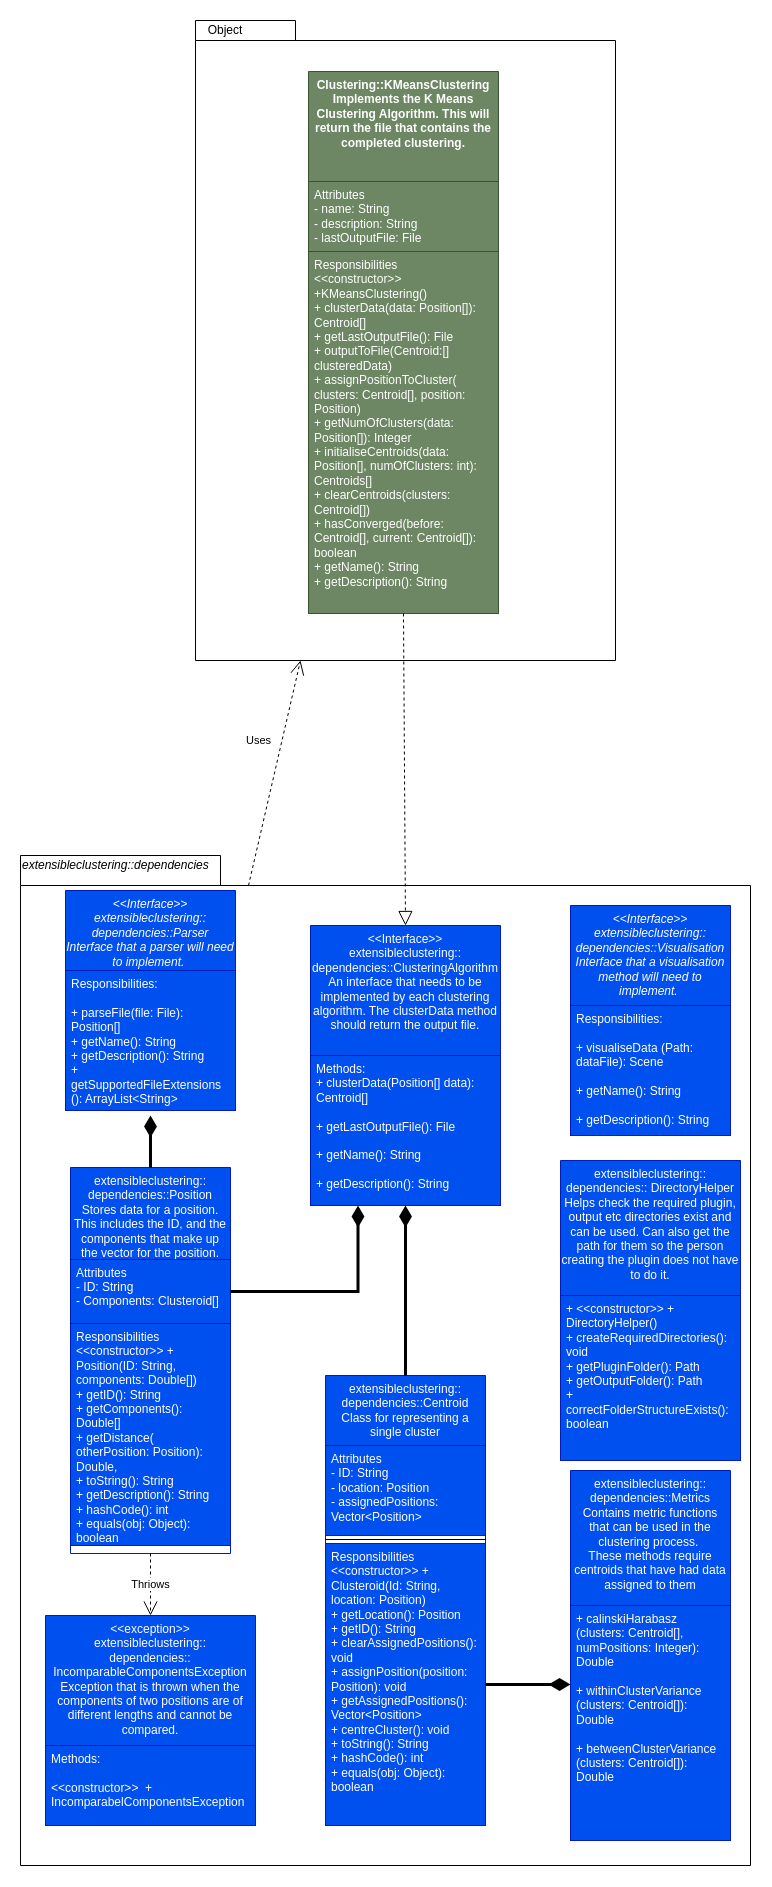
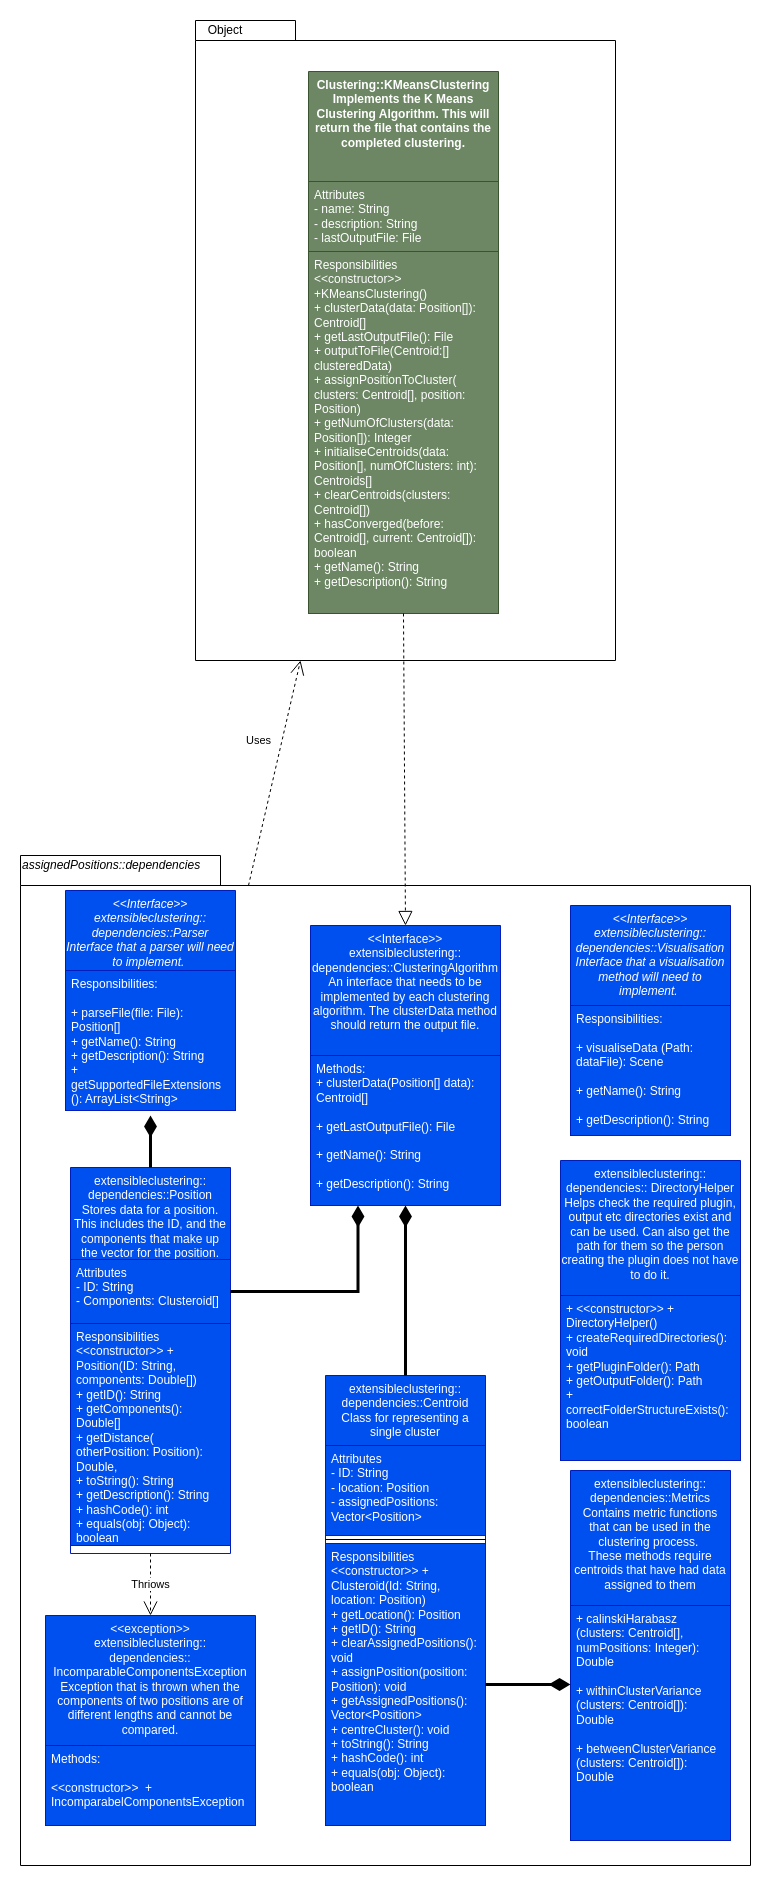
node "extensibleclustering::dependencies": label "extensibleclustering::dependencies" -> "assignedPositions::dependencies"
